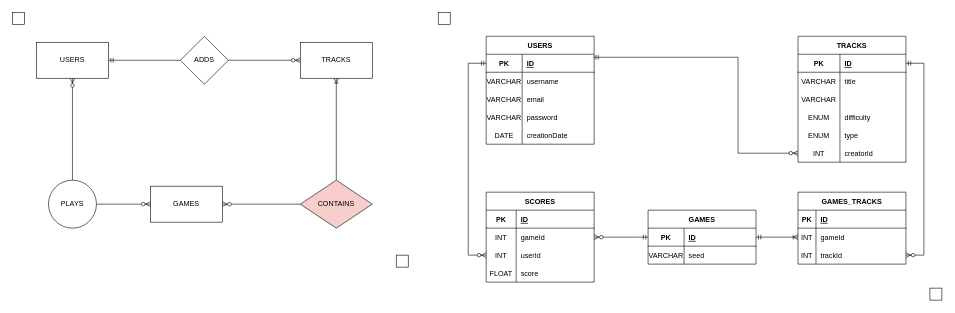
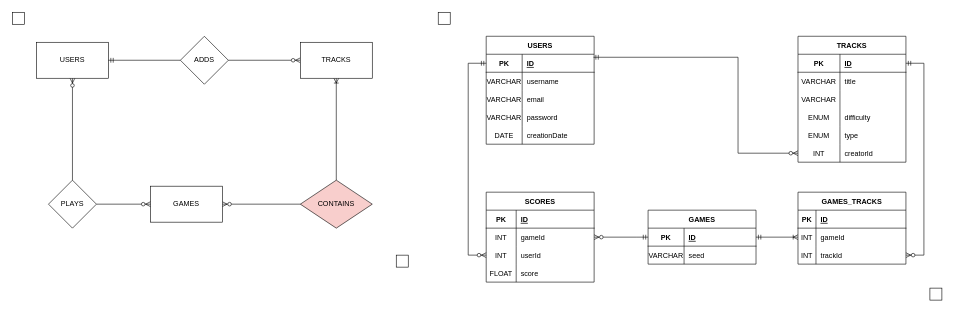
node "PLAYS": shape ellipse -> diamond
